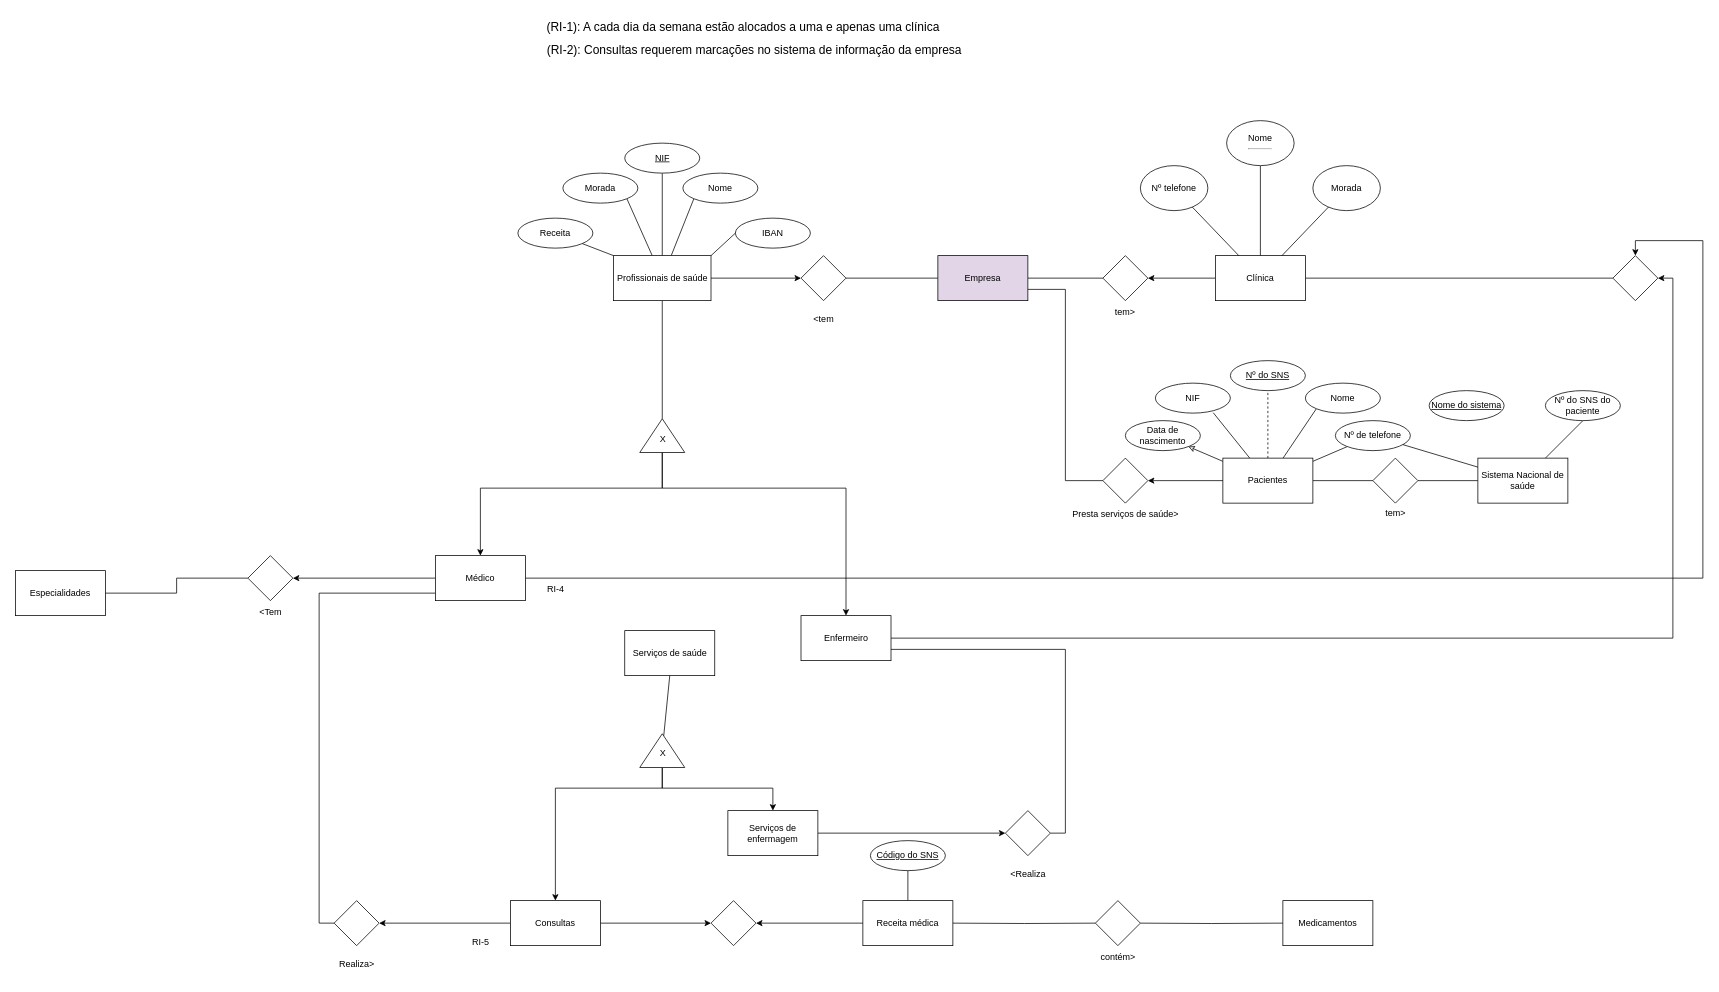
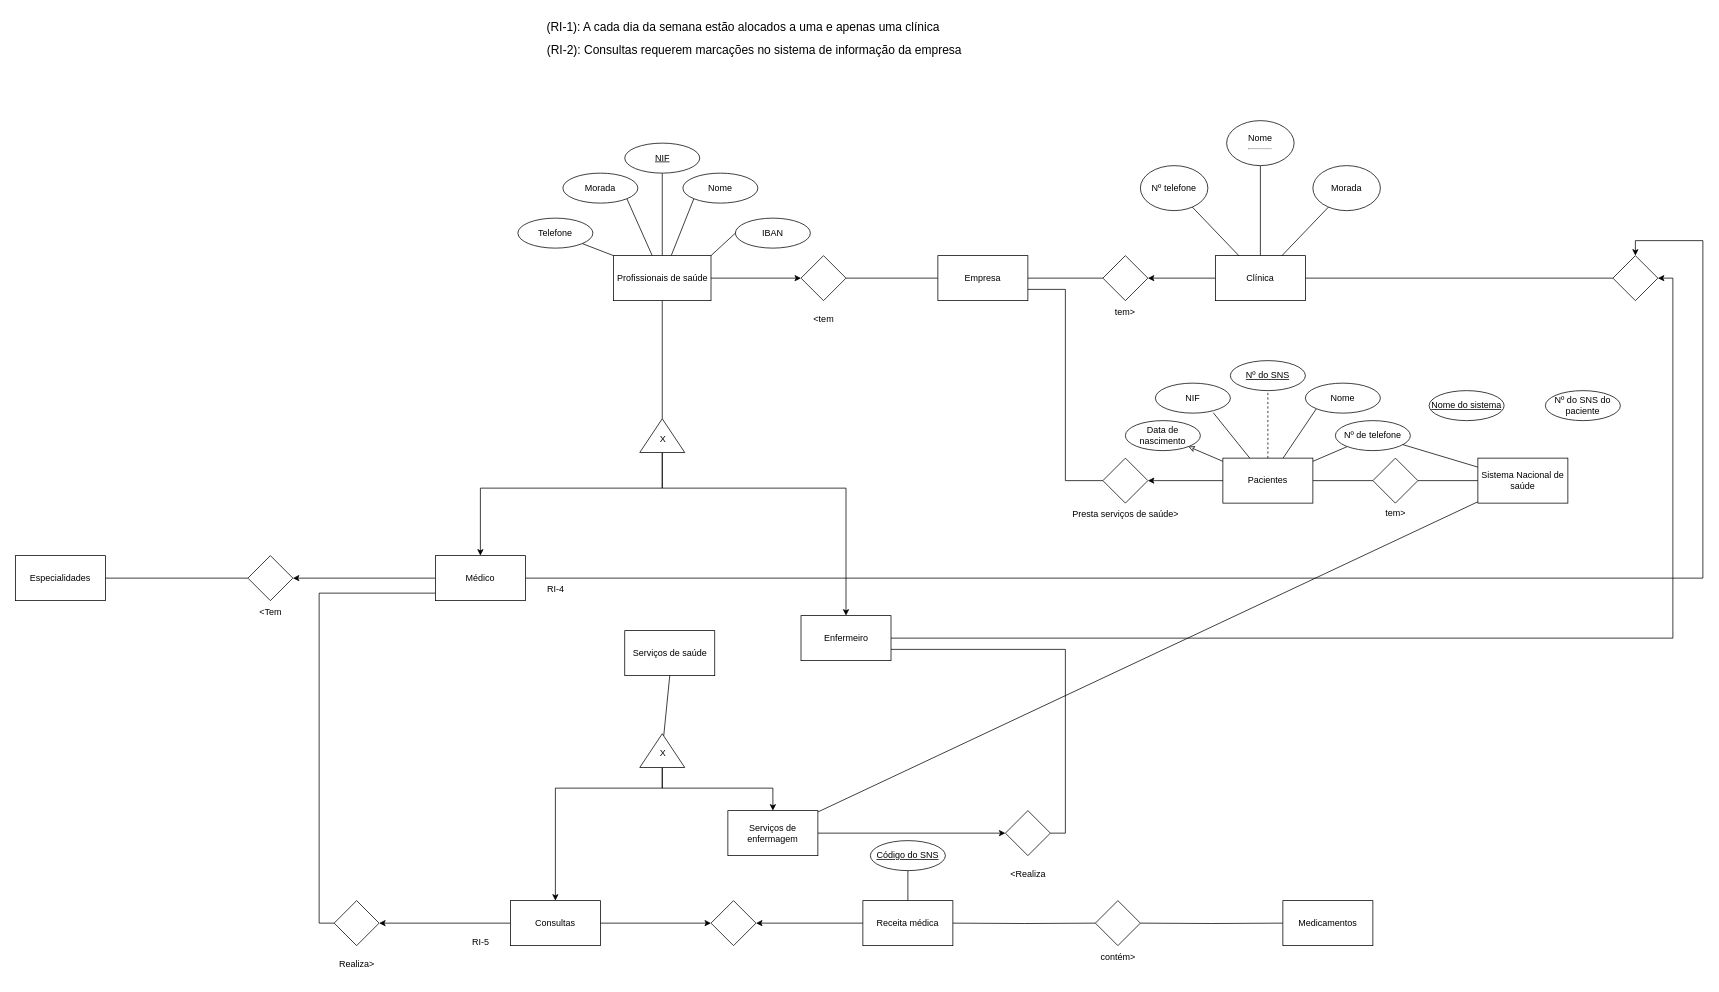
node "Receita": label "Receita" -> "Telefone"
node "Empresa": fillcolor #e1d5e7 -> #ffffff
edge "Nº do SNS do paciente" -- "Sistema Nacional de saúde": now "Serviços de enfermagem" -- "Sistema Nacional de saúde"
node "Especialidades": moved (60, 593) -> (60, 578)
